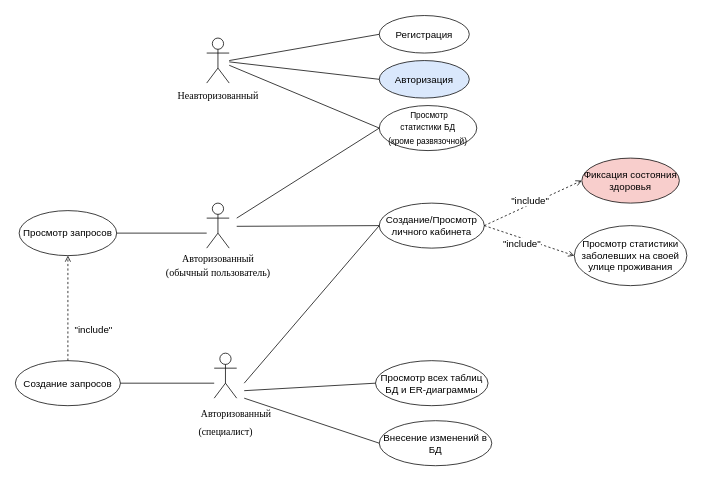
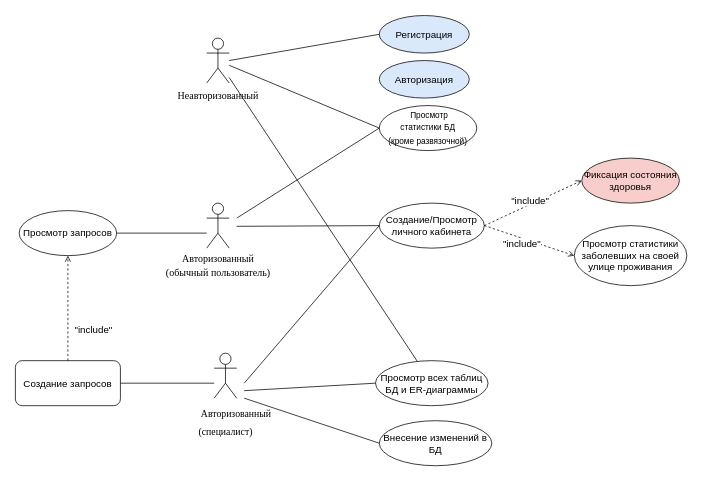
node "Регистрация": fillcolor #ffffff -> #dae8fc
edge "Неавторизованный" -- "Авторизация": now "Неавторизованный" -- "Просмотр всех таблиц БД и ER-диаграммы"
node "Создание запросов": shape ellipse -> rounded rectangle
